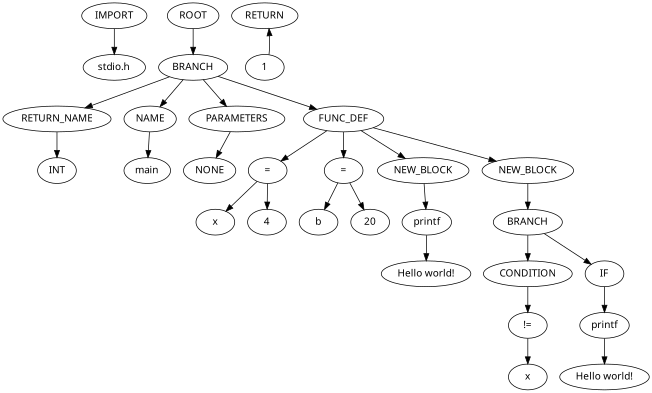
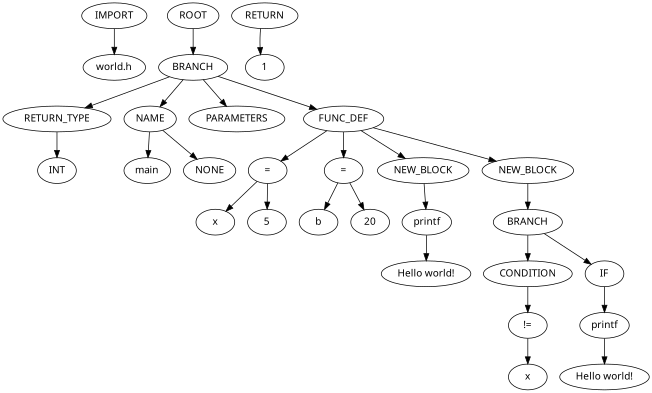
edge "1" -> "RETURN": reversed
node "stdio.h": label "stdio.h" -> "world.h"
node "RETURN_NAME": label "RETURN_NAME" -> "RETURN_TYPE"
edge "PARAMETERS" -> "NONE": now "NAME" -> "NONE"
node "4": label "4" -> "5"
